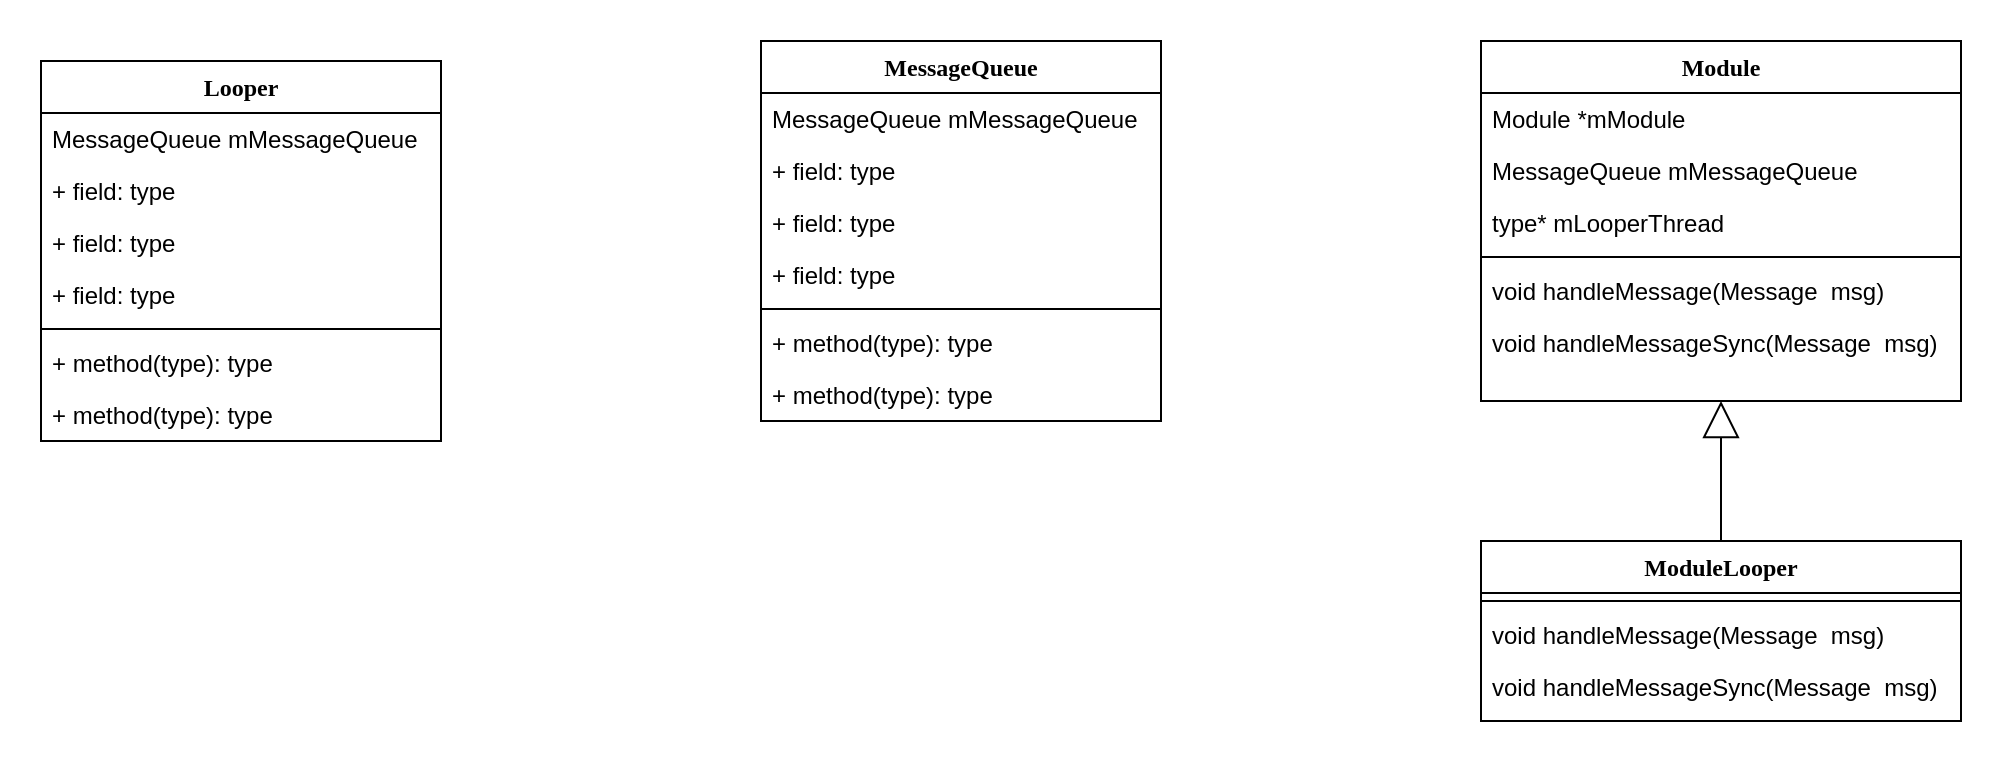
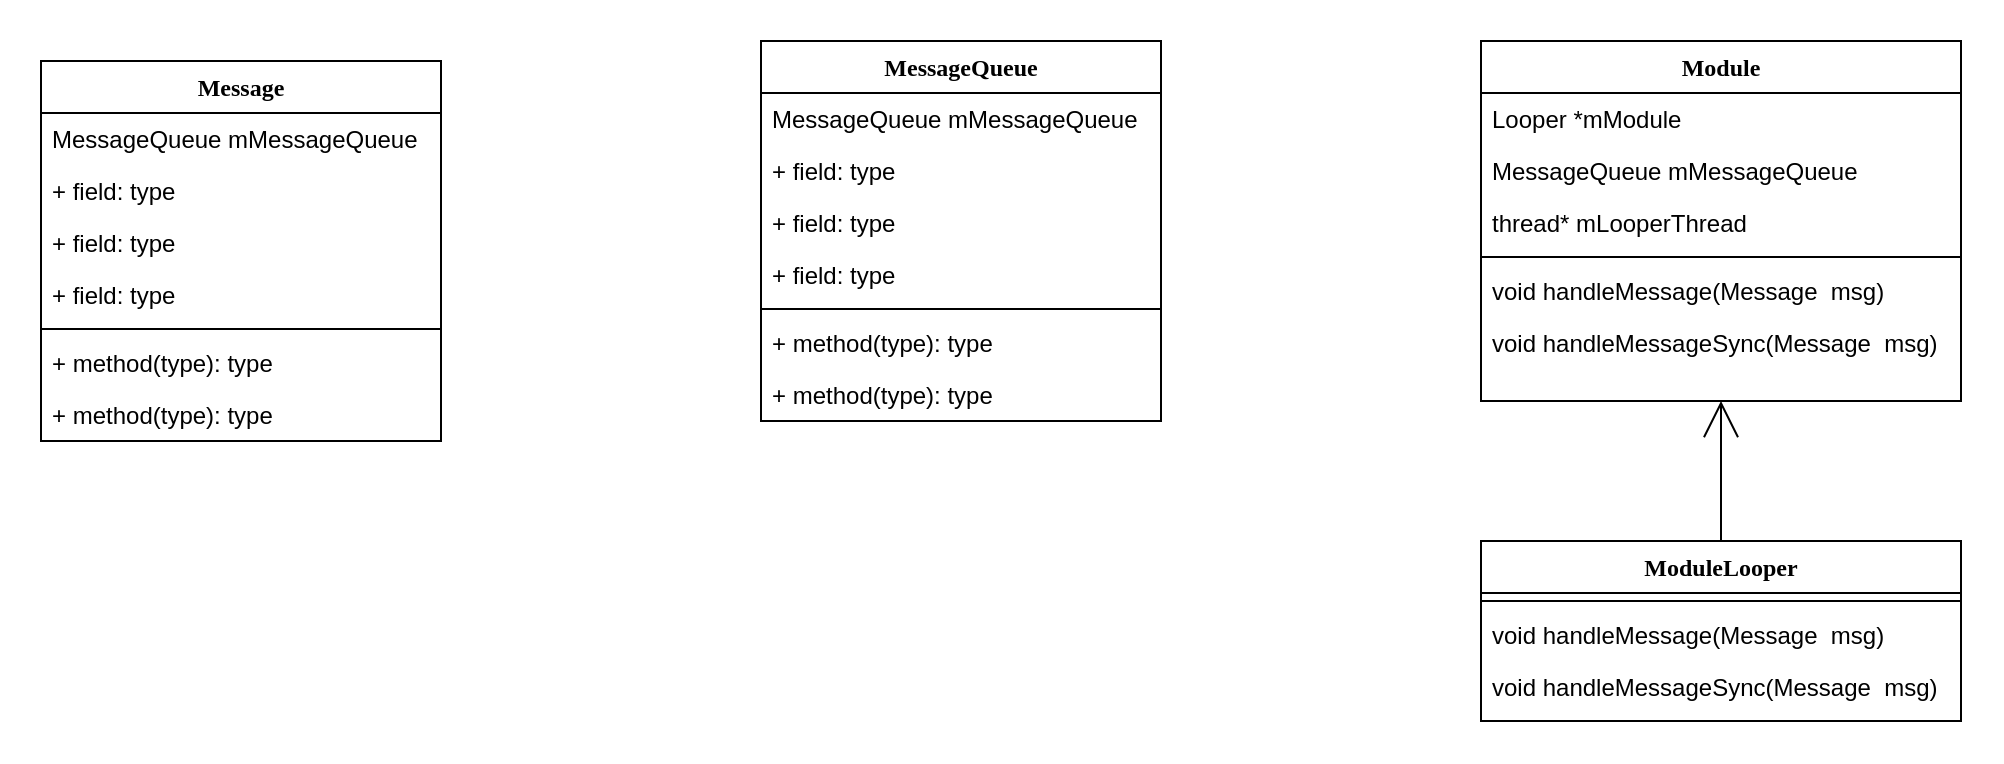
node "Looper": label "Looper" -> "Message"
node "Module *mModule": label "Module *mModule" -> "Looper *mModule"
node "type* mLooperThread": label "type* mLooperThread" -> "thread* mLooperThread"
edge "ModuleLooper" -> "Module": arrowhead block -> open
